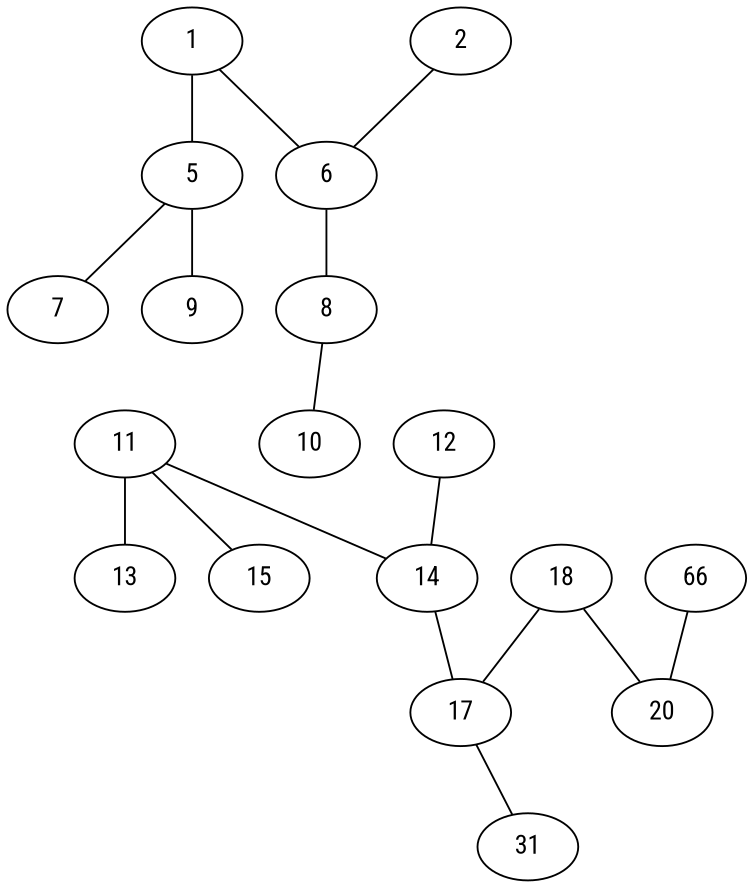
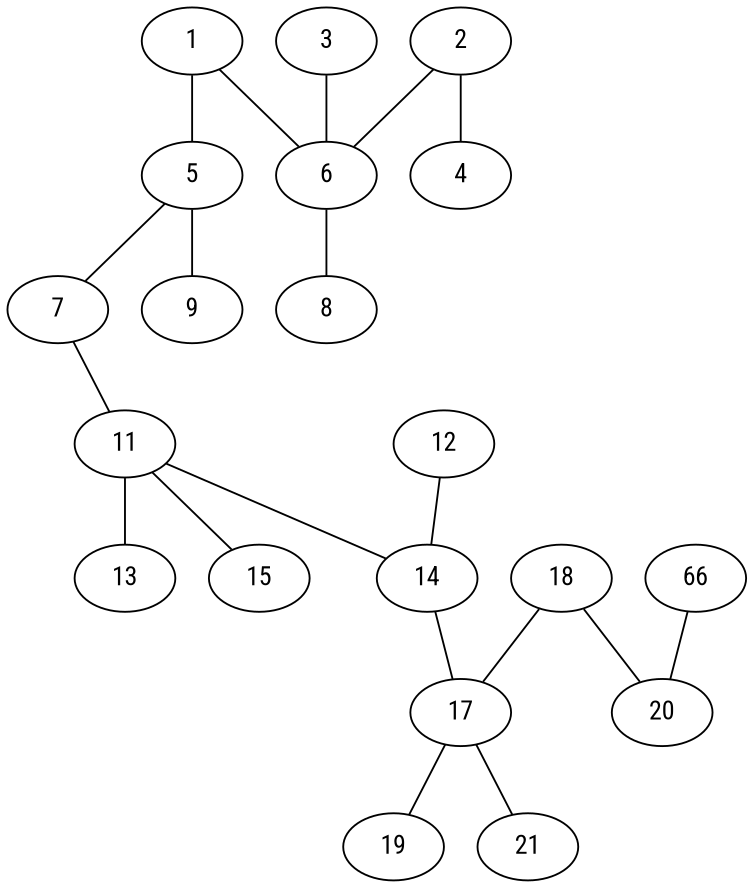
node "3": added
node "4": added
edge "7" -- "11": added
node "10": removed
node "19": added
node "31": label "31" -> "21"
